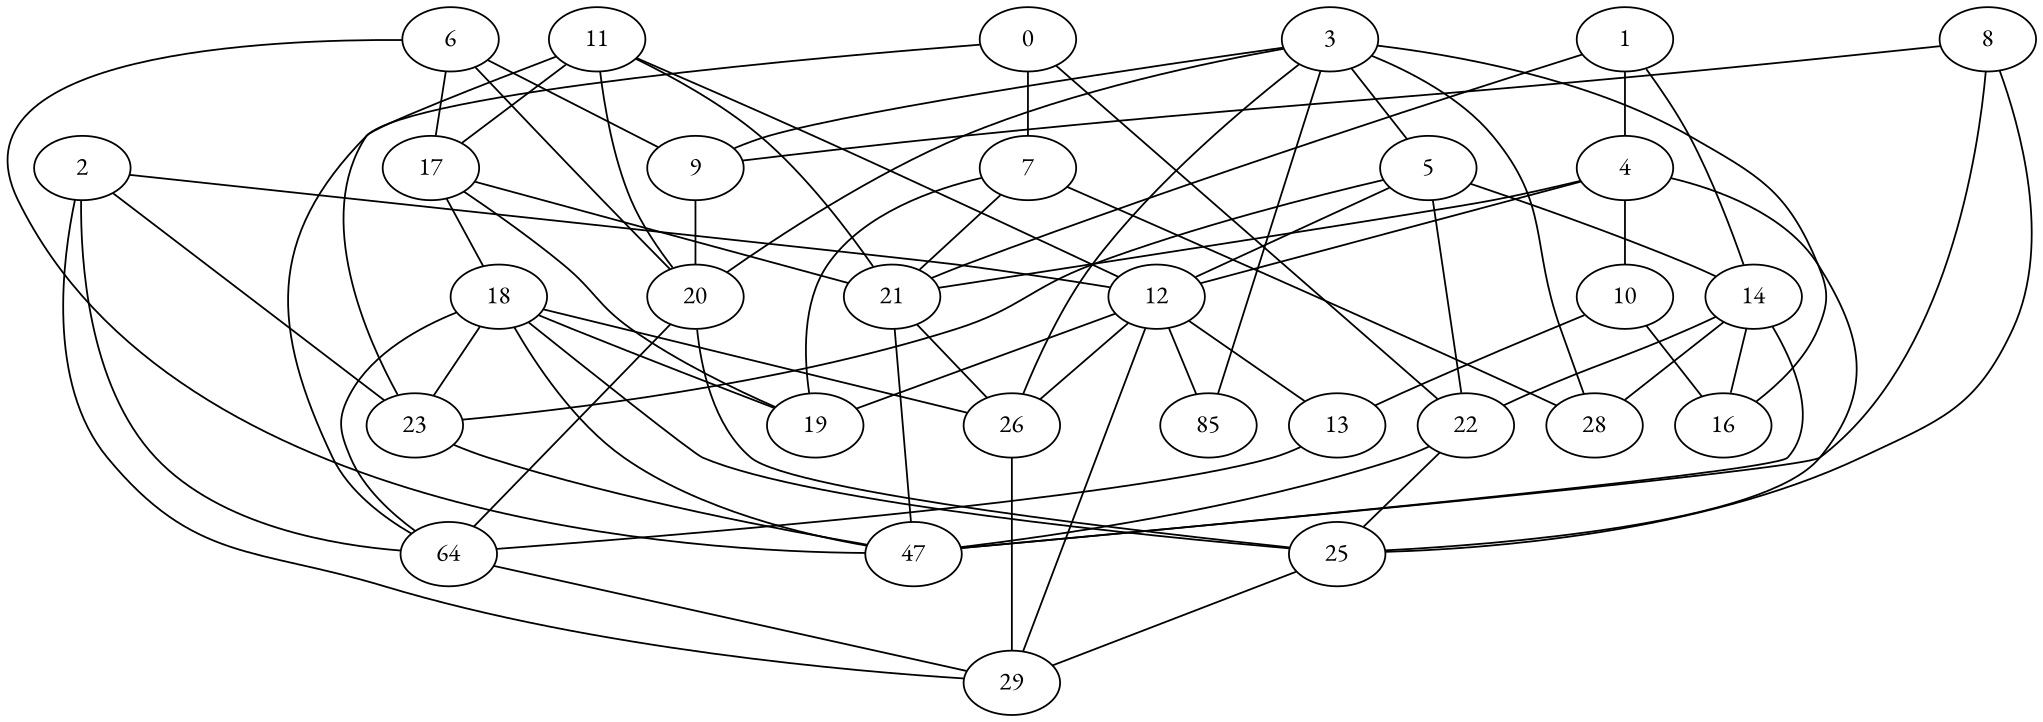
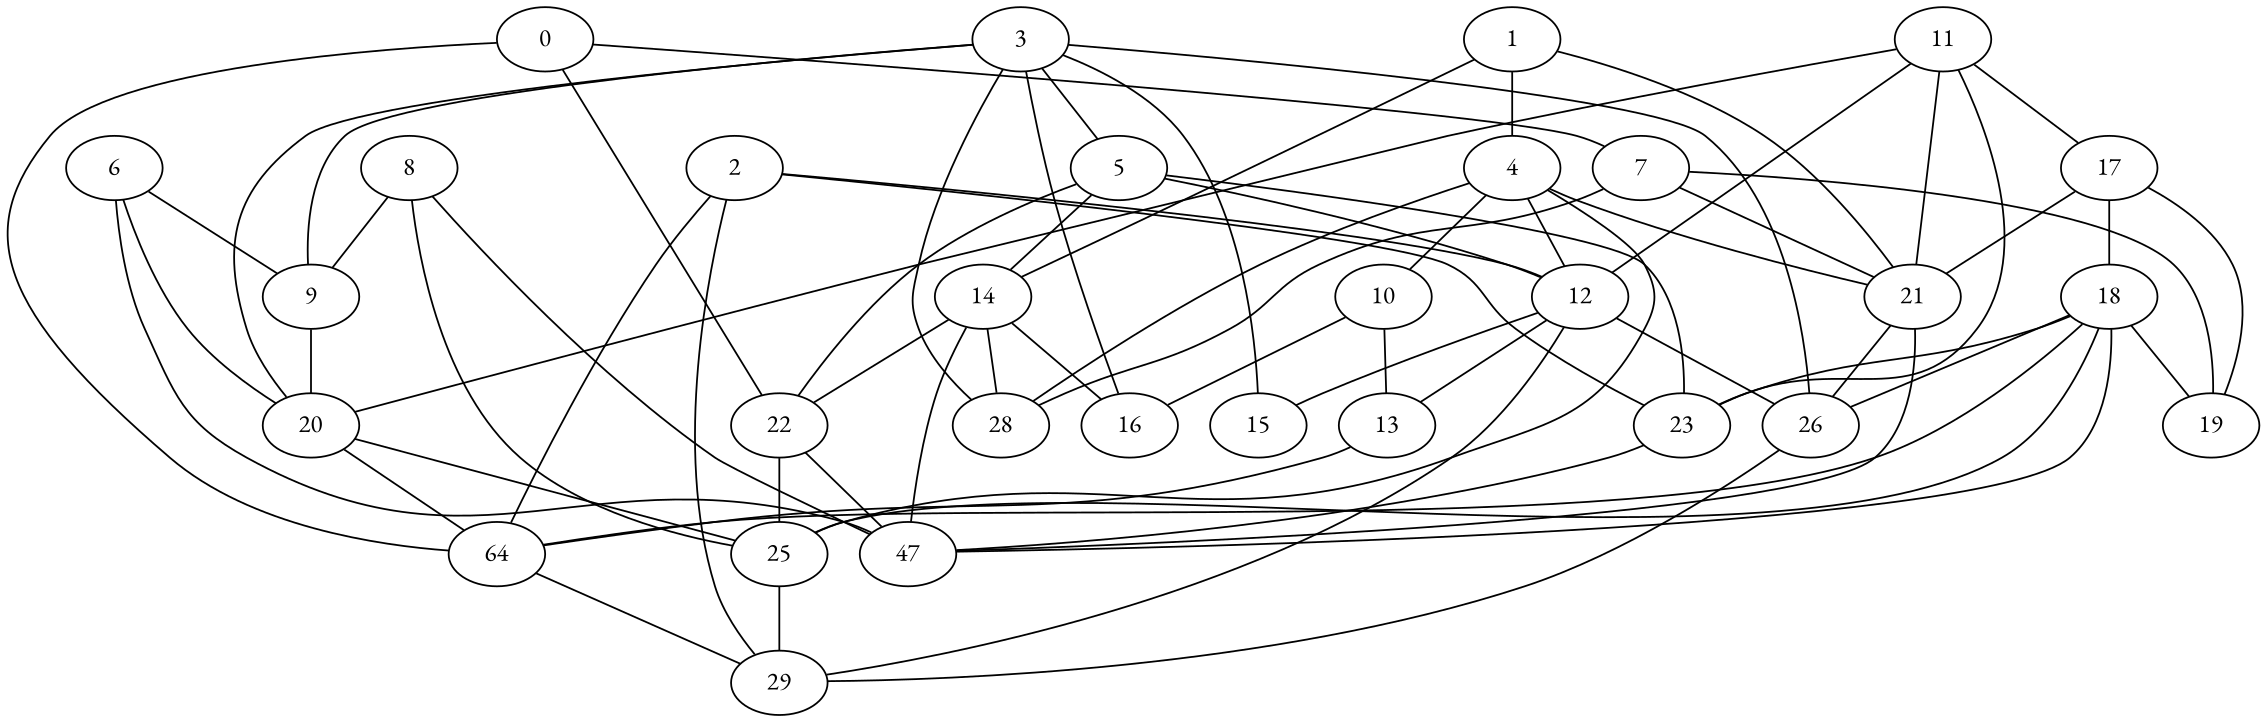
edge "6" -- "17": removed
edge "4" -- "28": added
edge "12" -- "19": removed
node "85": label "85" -> "15"
